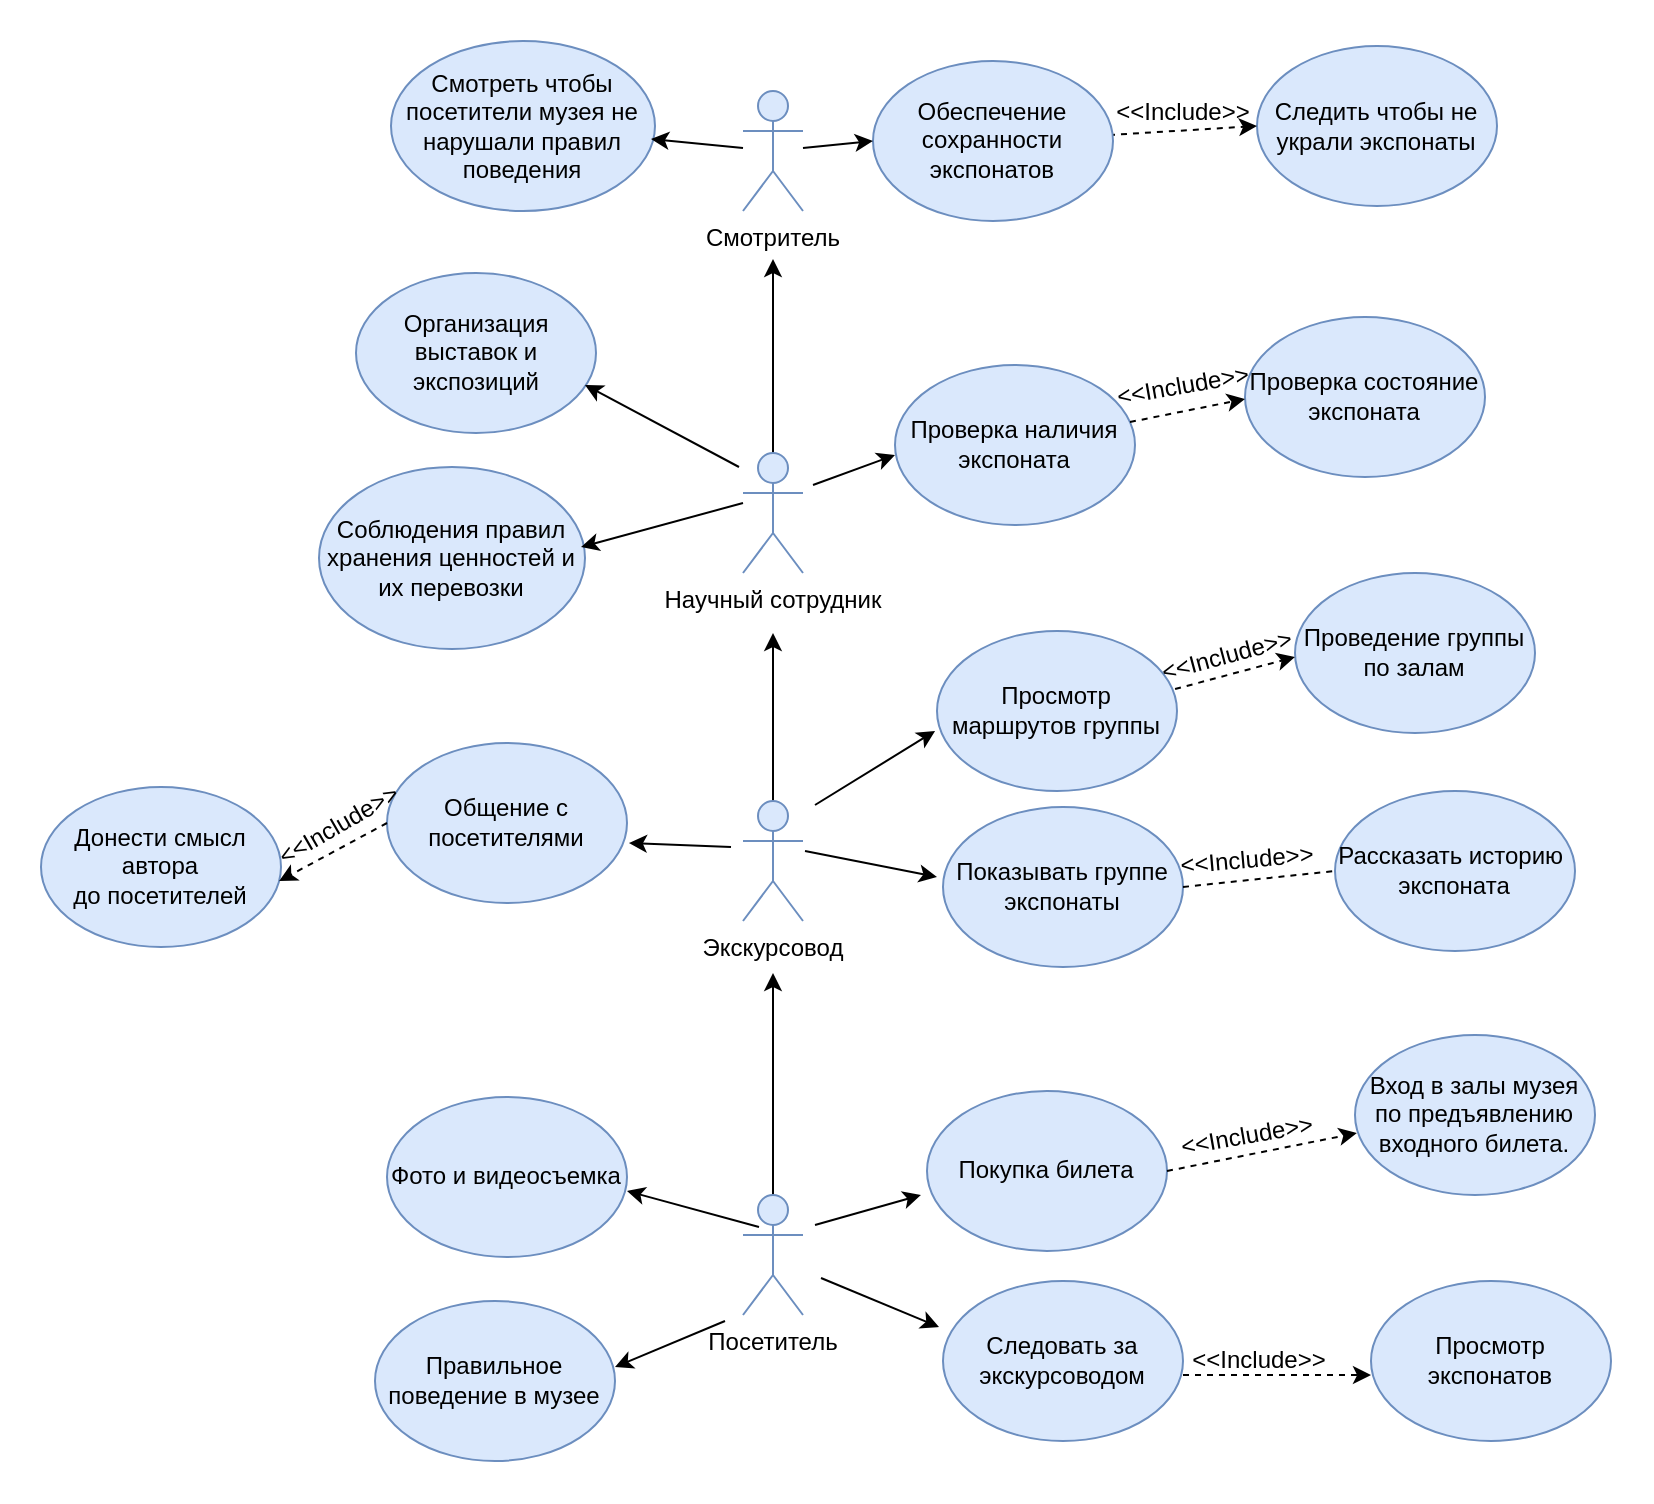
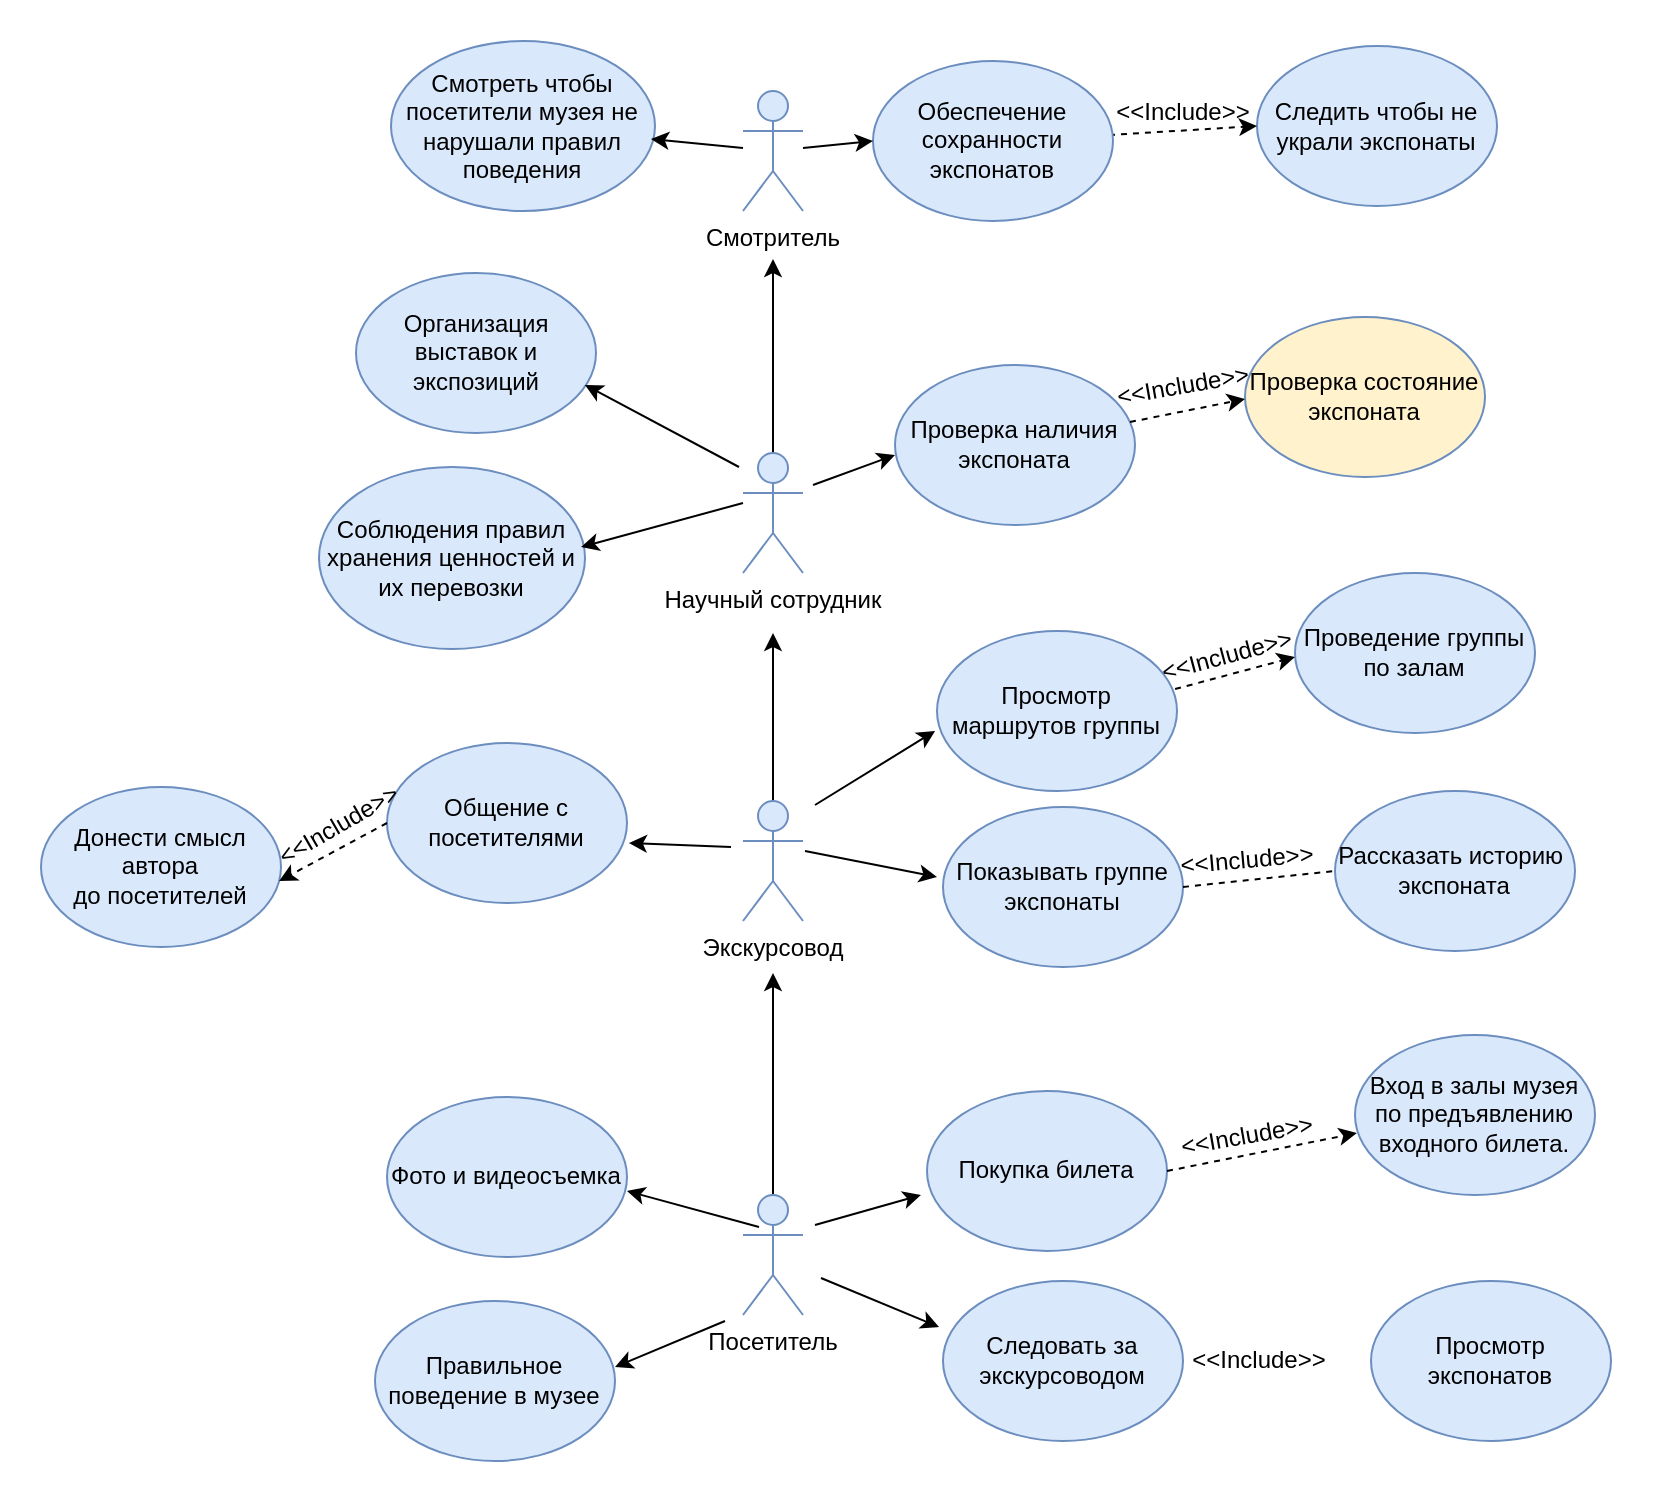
node "Проверка состояние экспоната": fillcolor #dae8fc -> #fff2cc
edge "Следовать за экскурсоводом" -> "Просмотр экспонатов": removed
